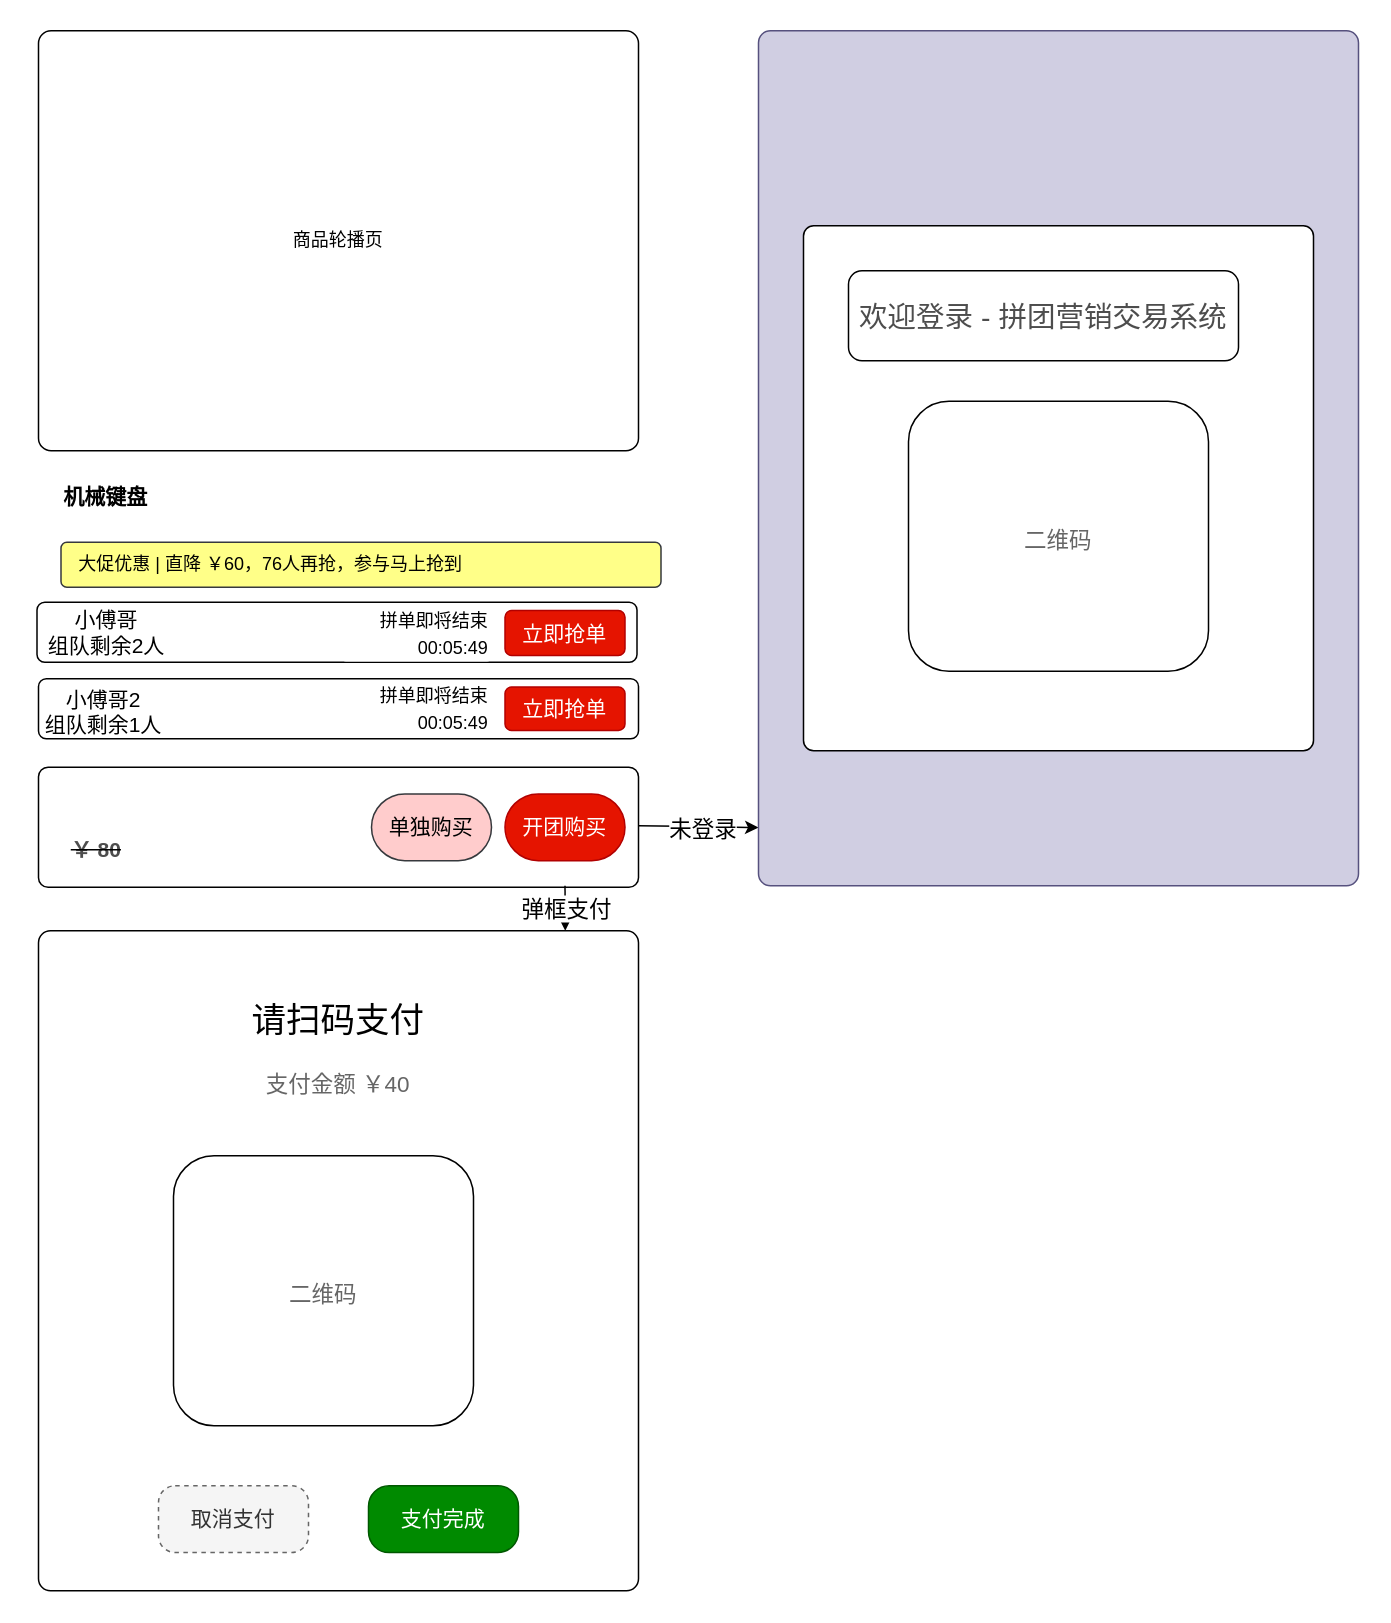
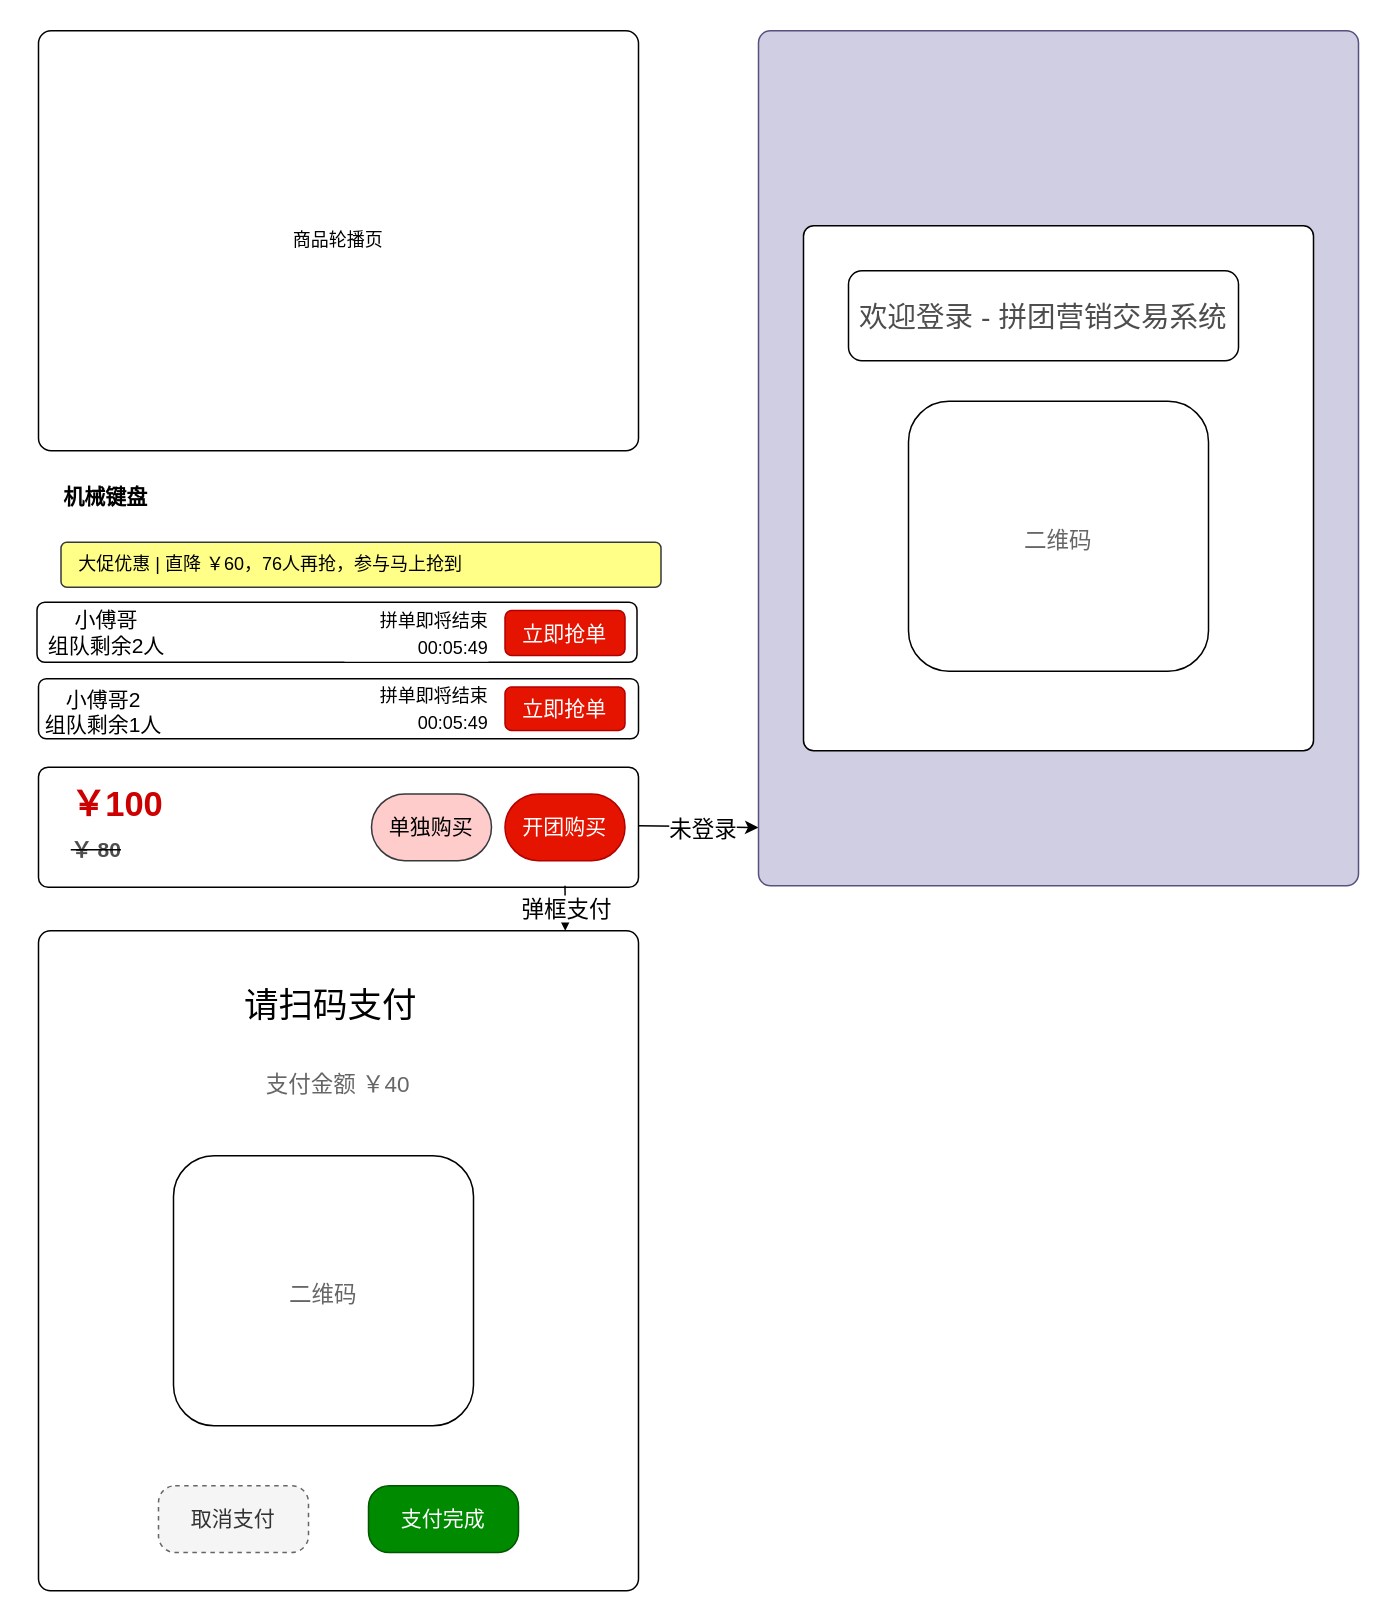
node "￥100": added
node "请扫码支付": moved (338, 1021) -> (331, 1006)
